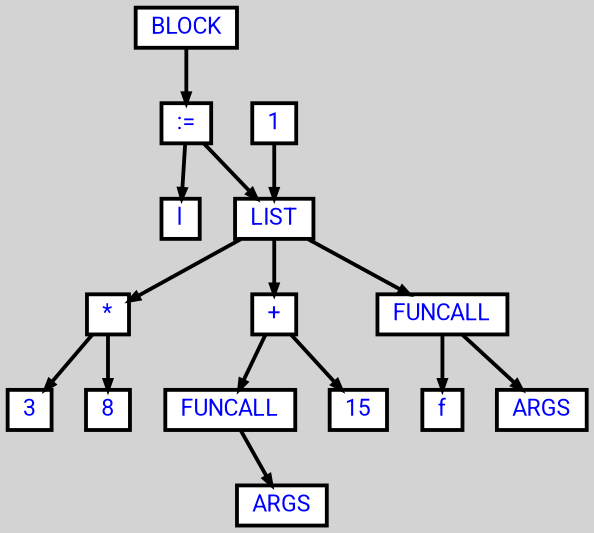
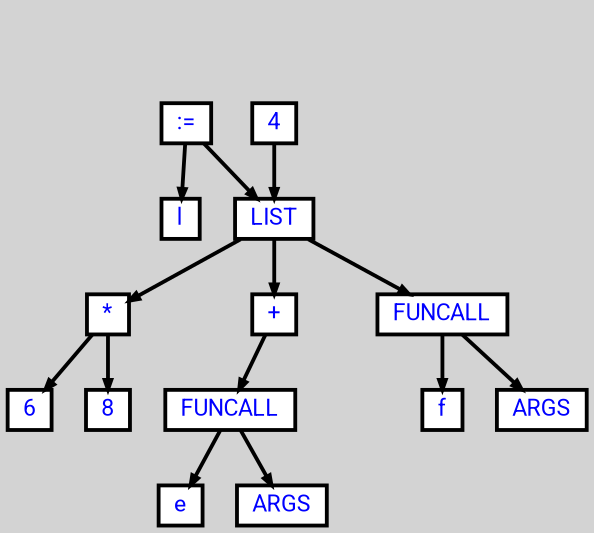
node "BLOCK": removed
node "1": label "1" -> "4"
node "3": label "3" -> "6"
node "15": removed
node "e": added
